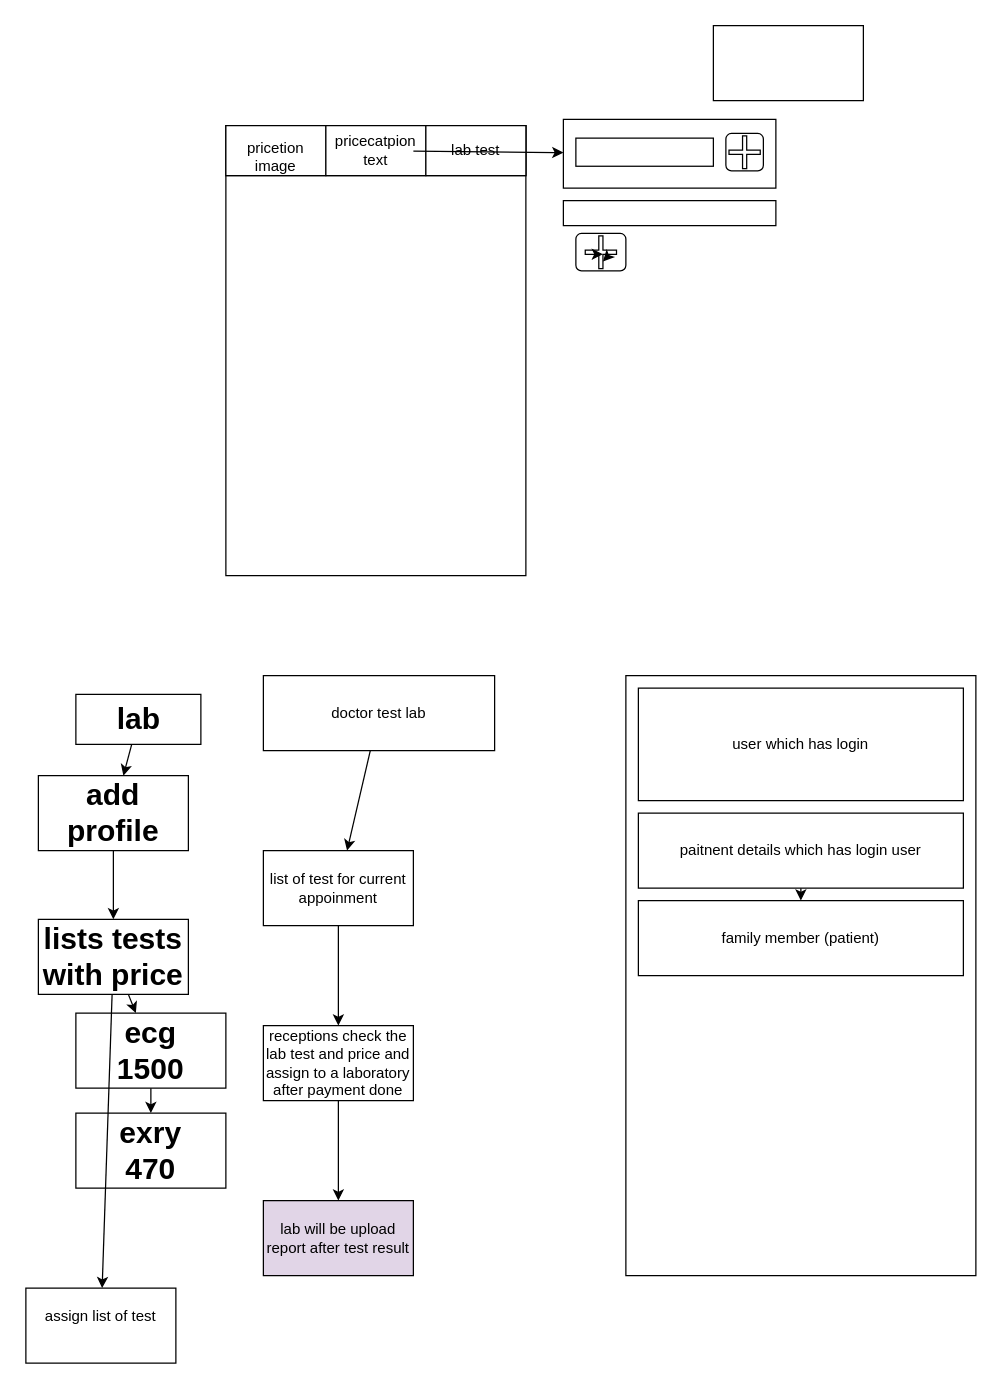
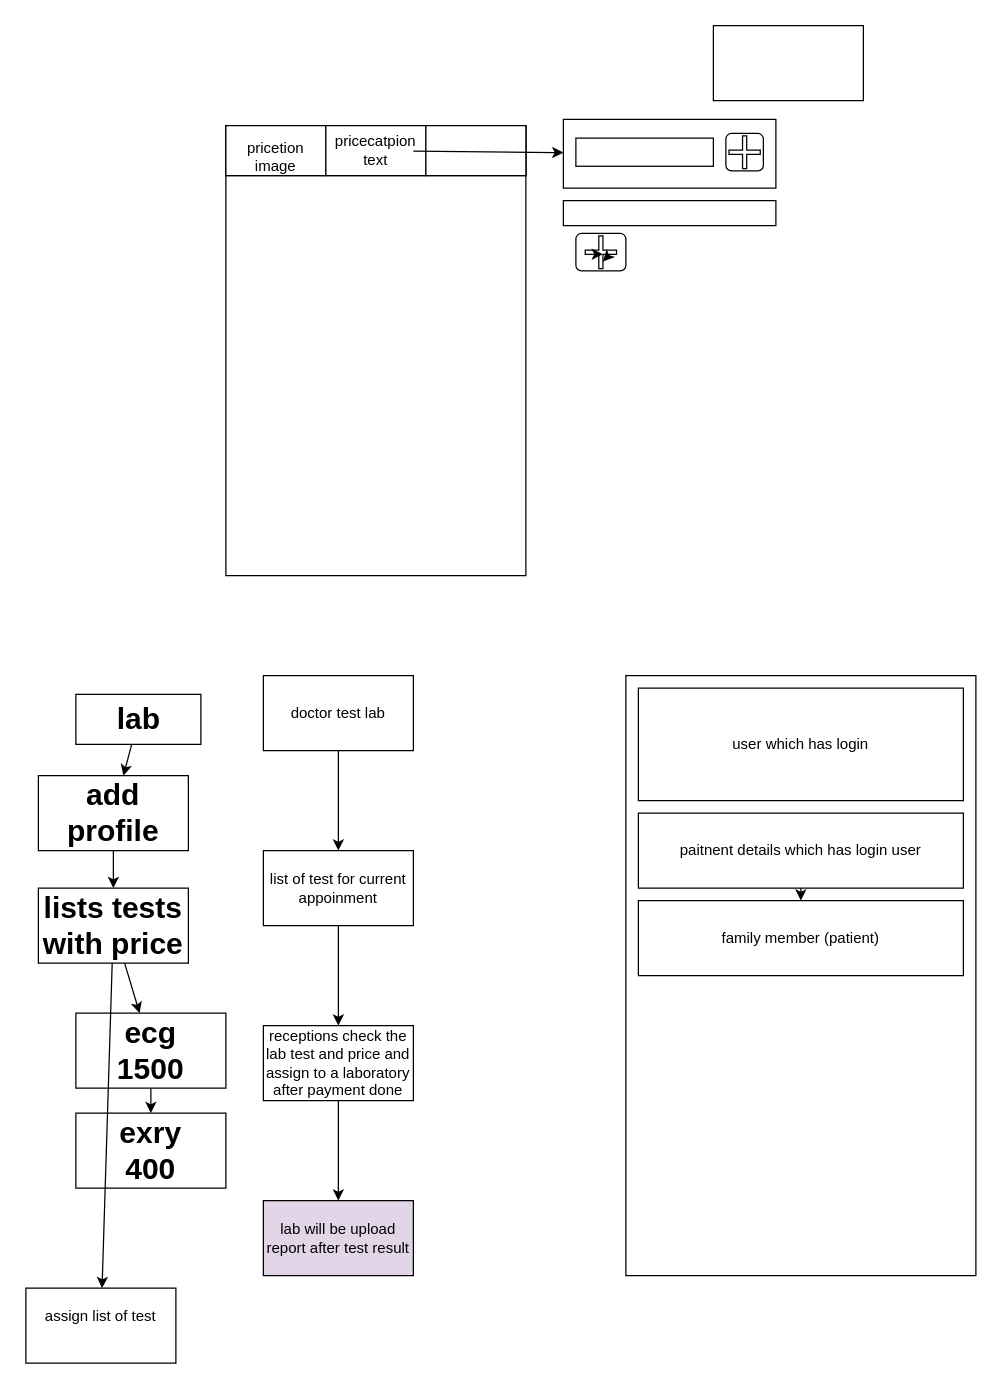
node "lab test": removed
node "doctor test lab": size 231x75 -> 150x75
node "lists tests with price": moved (113, 957) -> (113, 926)
node "exry 470": label "exry 470" -> "exry 400"
